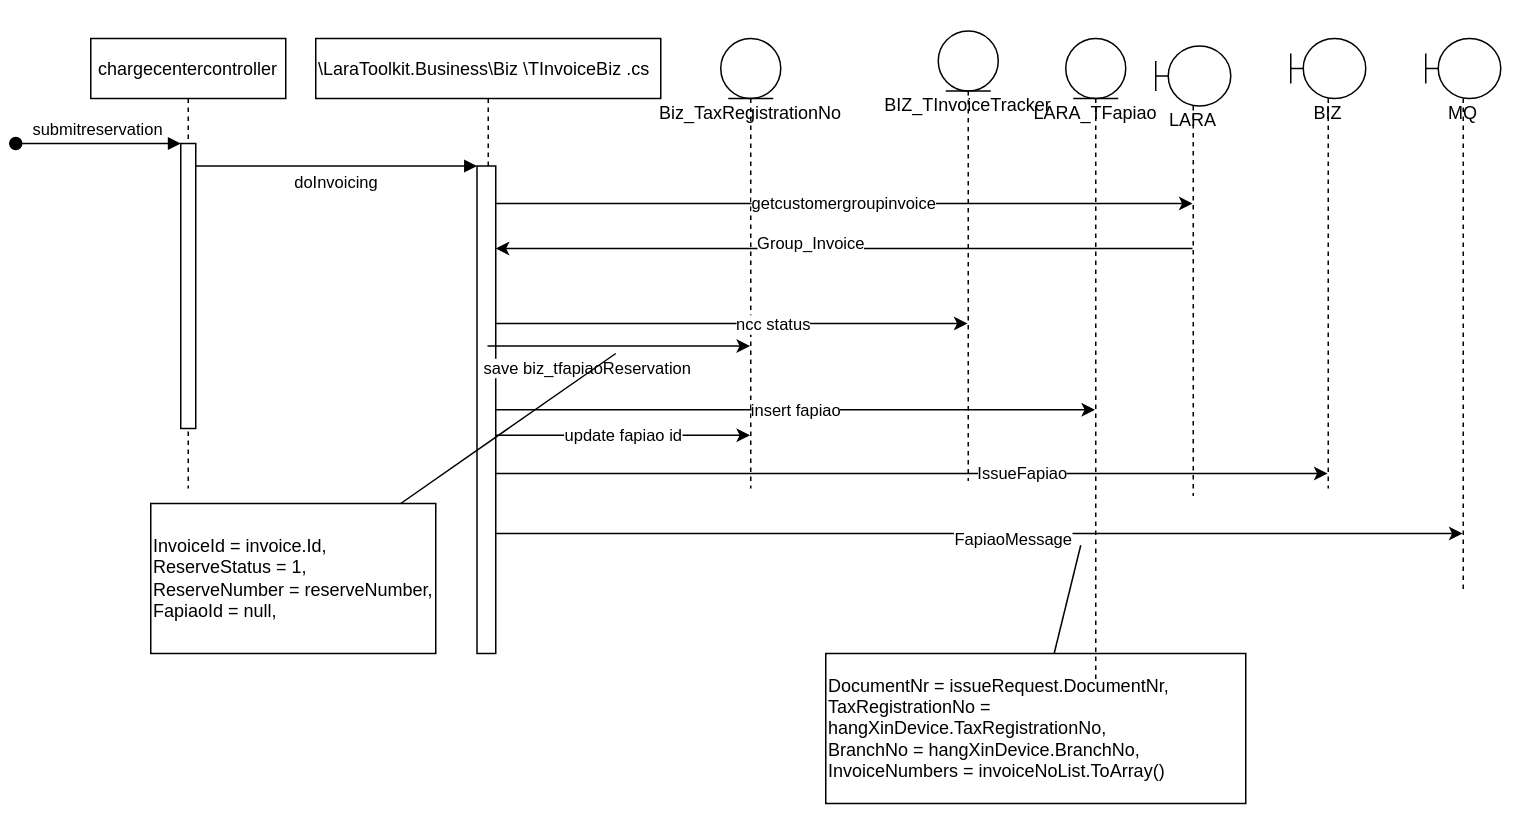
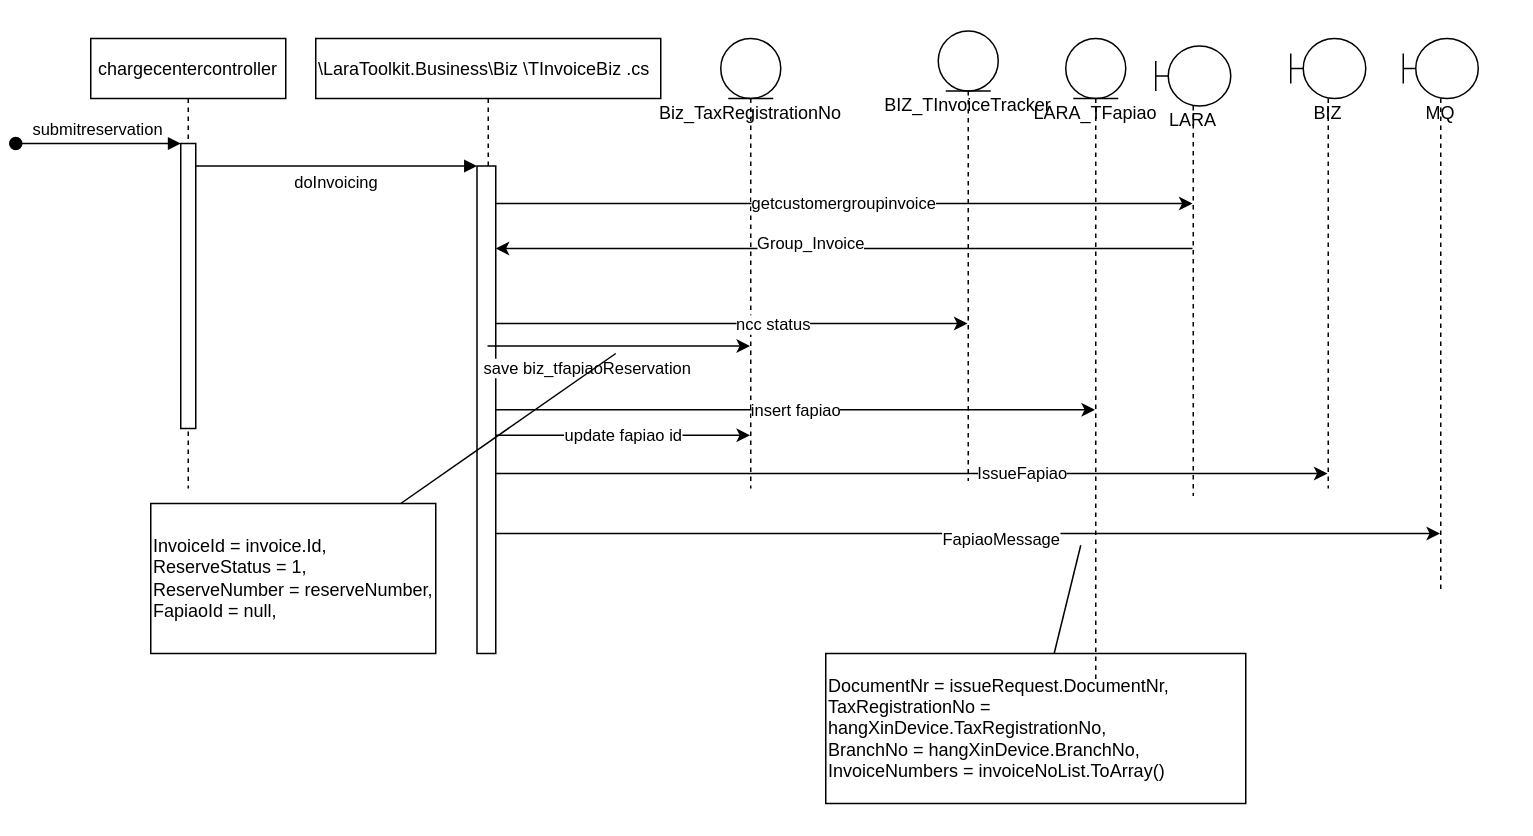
node "MQ": moved (1463, 316) -> (1441, 316)
